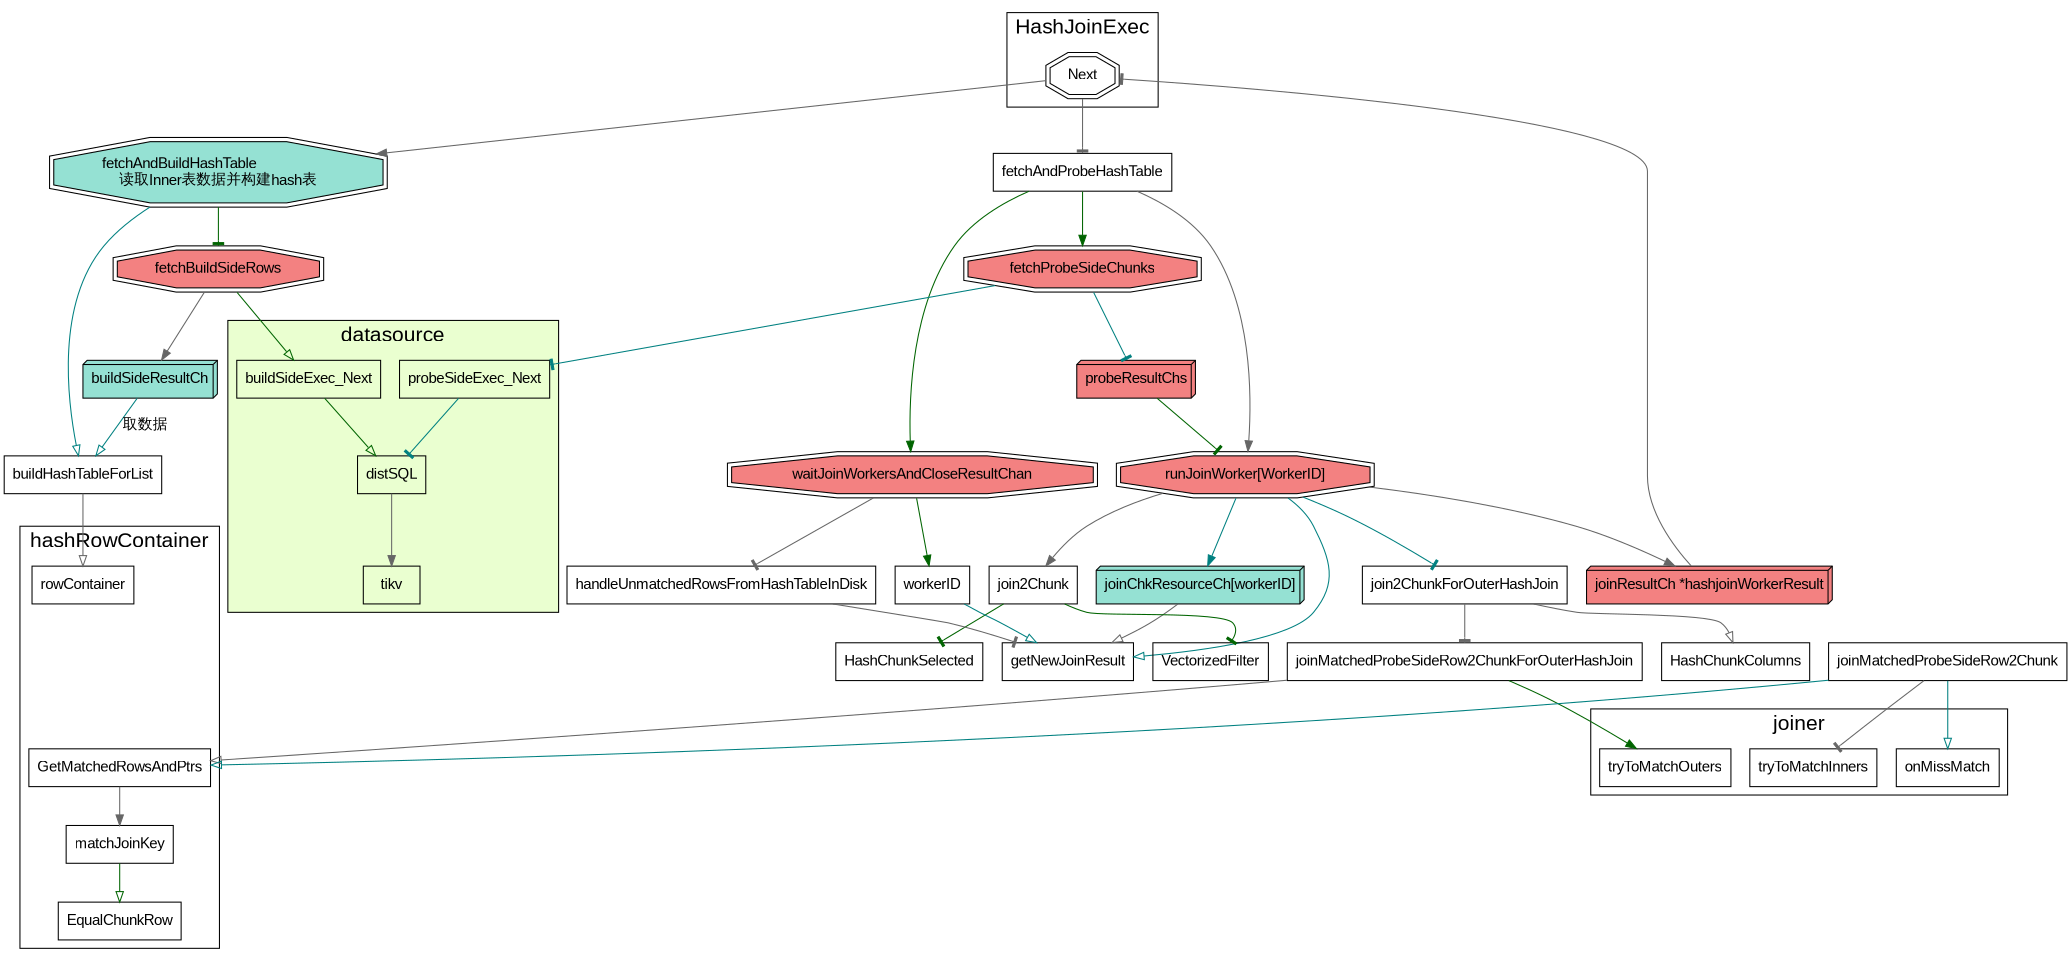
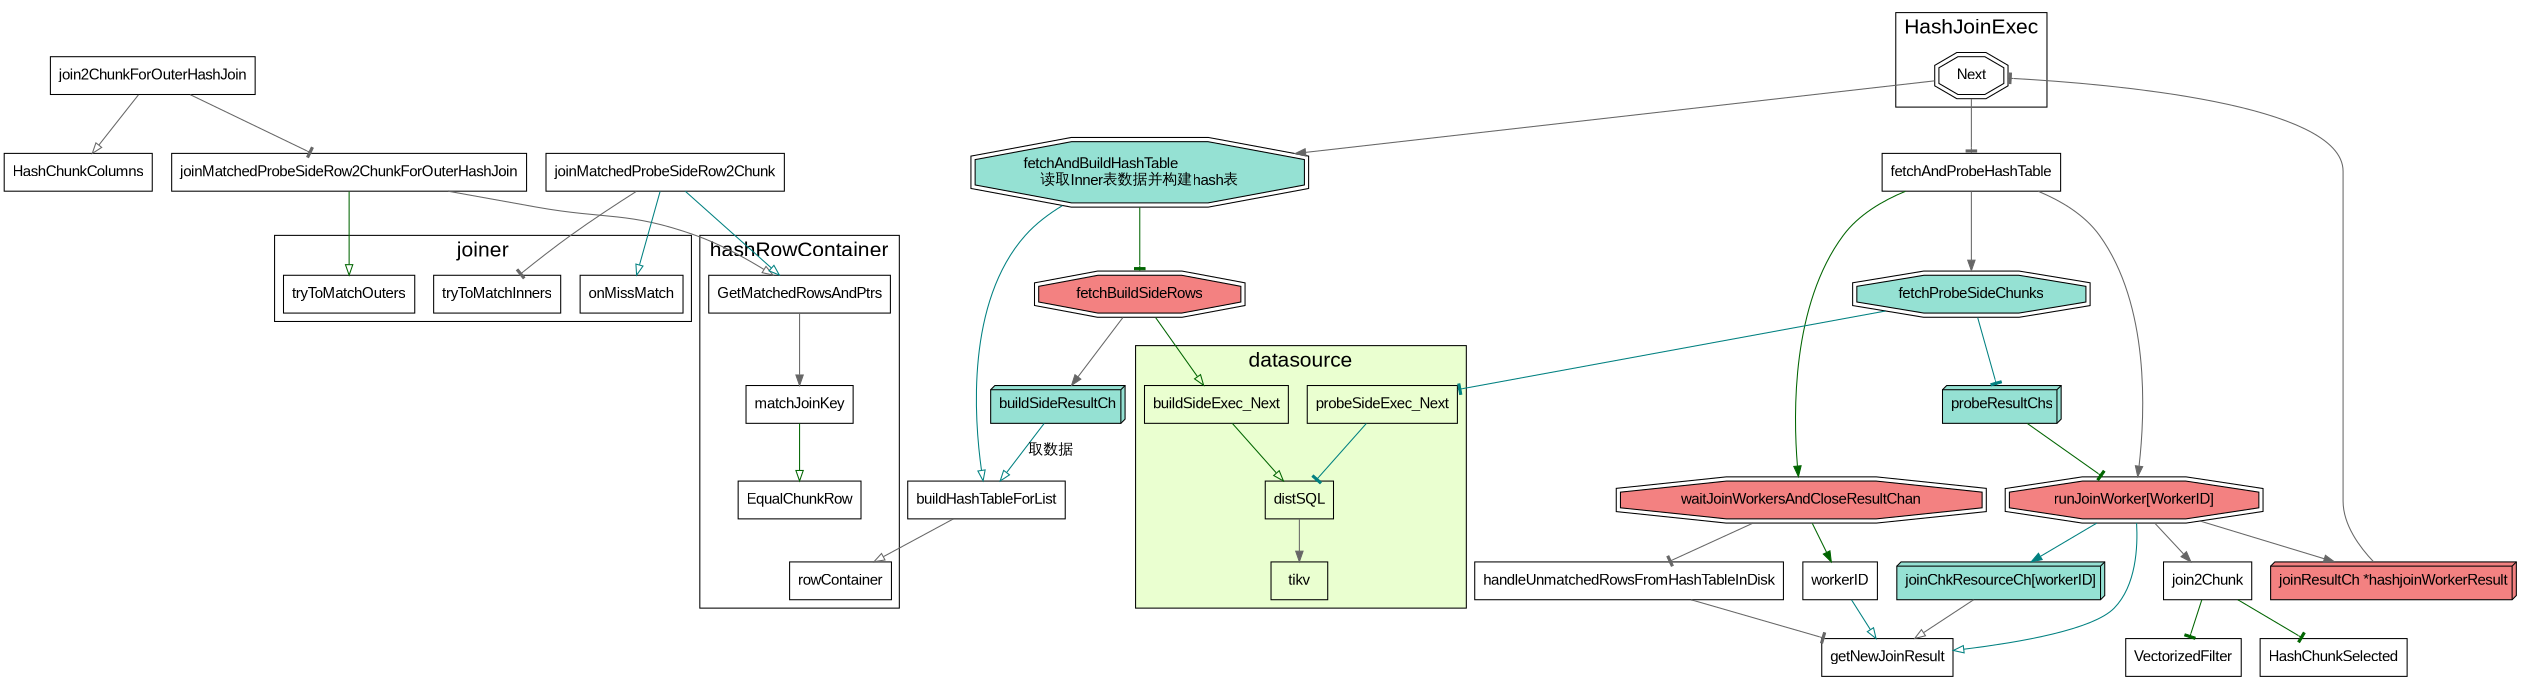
edge "fetchAndProbeHashTable" -> "fetchProbeSideChunks": color darkgreen -> gray40
node "fetchProbeSideChunks": fillcolor #f38181 -> #95e1d3
node "probeResultChs": fillcolor #f38181 -> #95e1d3
edge "runJoinWorker[WorkerID]" -> "join2ChunkForOuterHashJoin": removed
edge "joinMatchedProbeSideRow2ChunkForOuterHashJoin" -> "tryToMatchOuters": arrowhead normal -> onormal
